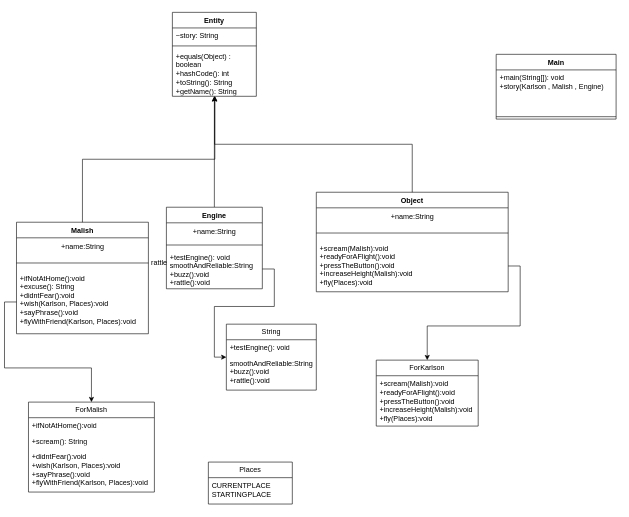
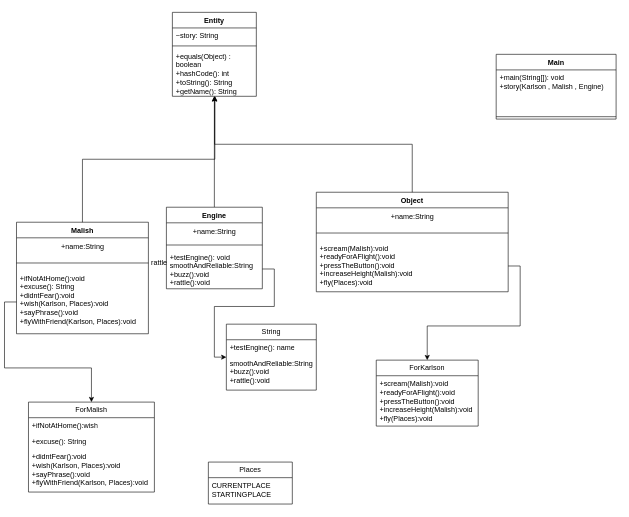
node "+testEngine(): void": label "+testEngine(): void" -> "+testEngine(): name"
node "+ifNotAtHome():void": label "+ifNotAtHome():void" -> "+ifNotAtHome():wish"
node "+scream(): String": label "+scream(): String" -> "+excuse(): String"
